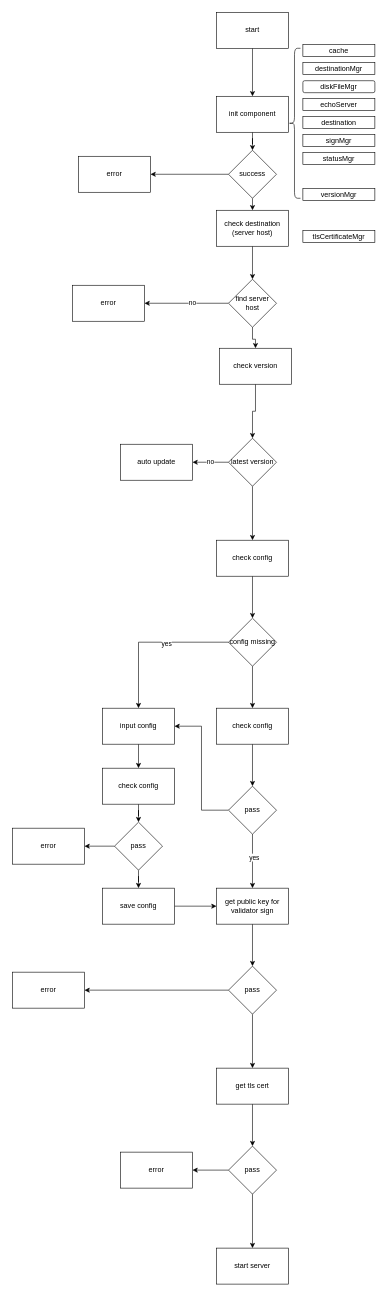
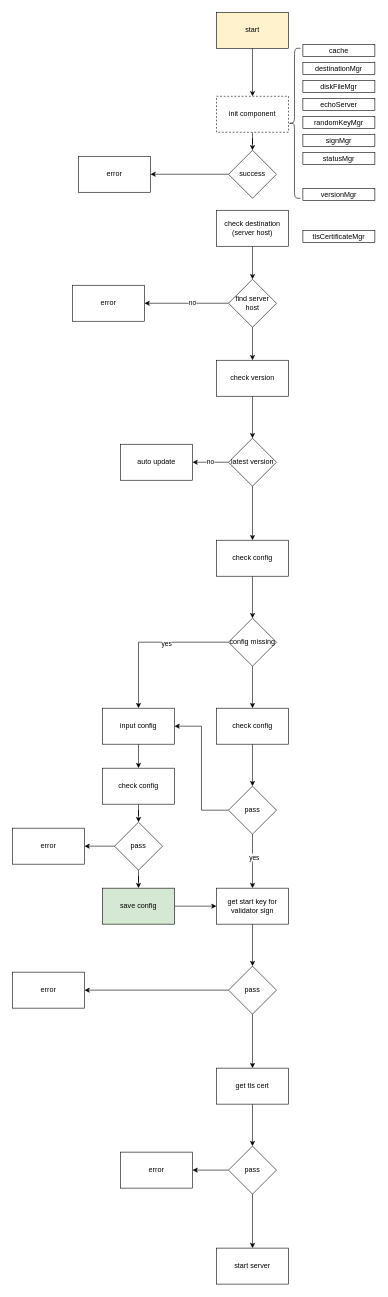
node "start": fillcolor #ffffff -> #fff2cc
node "diskFileMgr": shape rounded rectangle -> rectangle
node "init component": style solid -> dashed
node "destination": label "destination" -> "randomKeyMgr"
edge "success" -> "check destination (server host)": removed
node "check version": moved (255, 366) -> (252, 378)
node "save config": fillcolor #ffffff -> #d5e8d4
node "get public key for validator sign": label "get public key for validator sign" -> "get start key for validator sign"
